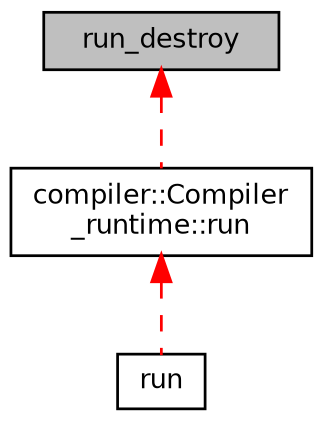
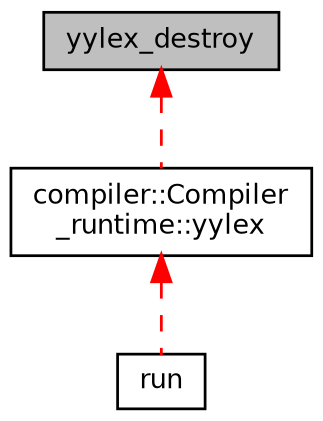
node "run_destroy": label "run_destroy" -> "yylex_destroy"
node "compiler::Compiler _runtime::run": label "compiler::Compiler _runtime::run" -> "compiler::Compiler _runtime::yylex"
